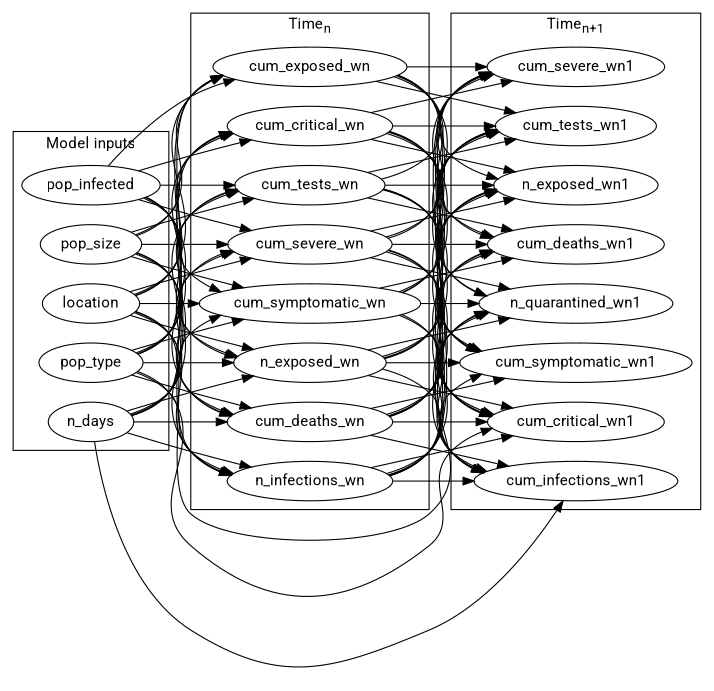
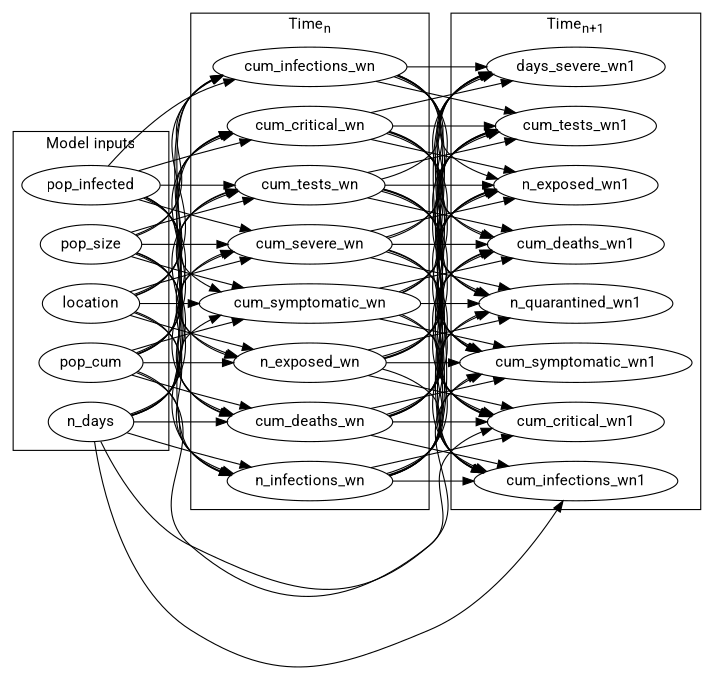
node "cum_exposed_wn": label "cum_exposed_wn" -> "cum_infections_wn"
node "cum_severe_wn1": label "cum_severe_wn1" -> "days_severe_wn1"
edge "cum_symptomatic_wn" -> "cum_symptomatic_wn1": added
node "pop_type": label "pop_type" -> "pop_cum"
edge "n_days" -> "n_exposed_wn": now "n_days" -> "cum_symptomatic_wn1"
edge "location" -> "n_quarantined_wn1": now "cum_tests_wn" -> "n_quarantined_wn1"
